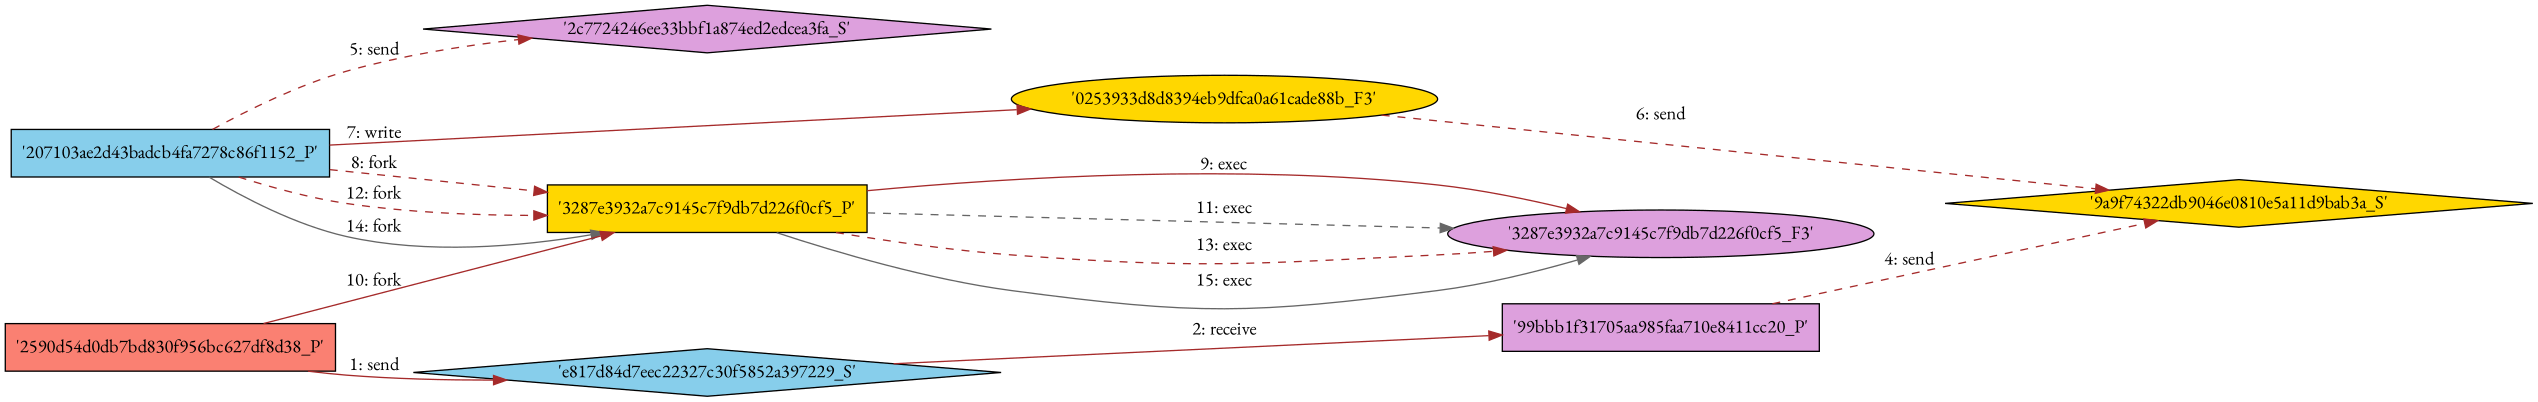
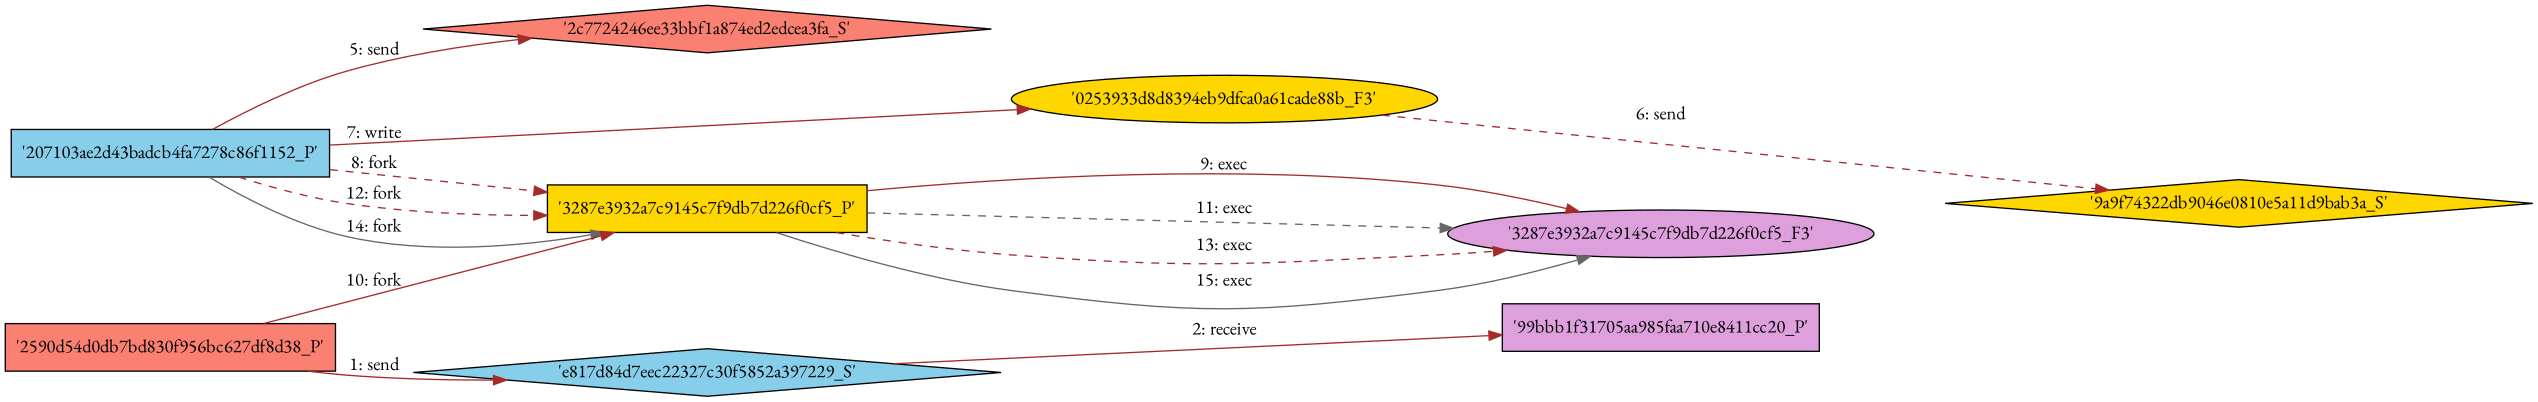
node "'2c7724246ee33bbf1a874ed2edcea3fa_S'": fillcolor plum -> salmon
edge "'207103ae2d43badcb4fa7278c86f1152_P'" -> "'2c7724246ee33bbf1a874ed2edcea3fa_S'": style dashed -> solid
edge "'99bbb1f31705aa985faa710e8411cc20_P'" -> "'9a9f74322db9046e0810e5a11d9bab3a_S'": removed, label "4: send"
